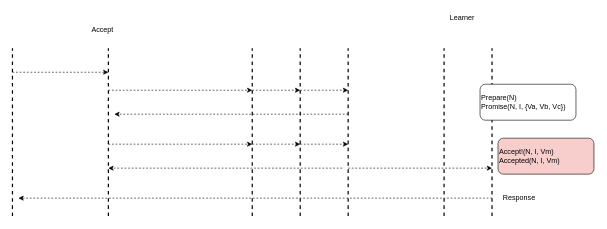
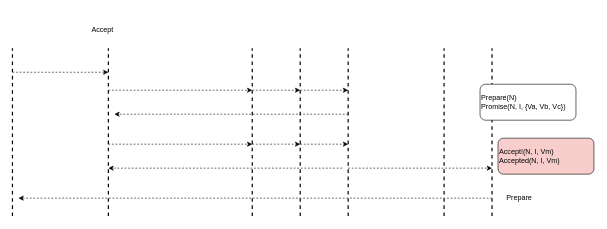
node "Learner": removed
node "Response": label "Response" -> "Prepare"
